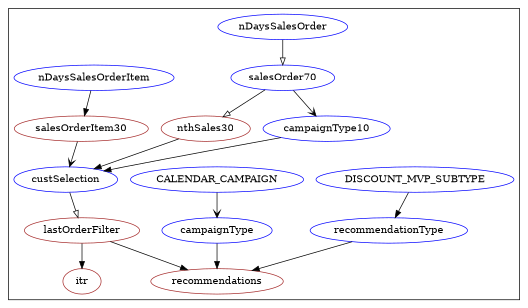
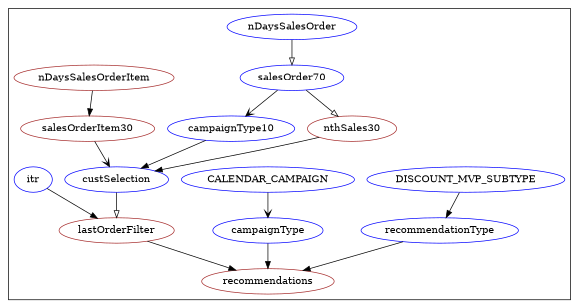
node "nDaysSalesOrderItem": color blue -> brown
edge "lastOrderFilter" -> "itr": reversed
node "itr": color brown -> blue
